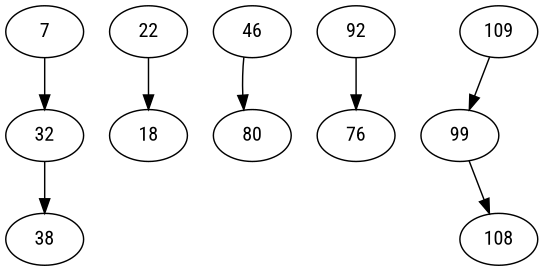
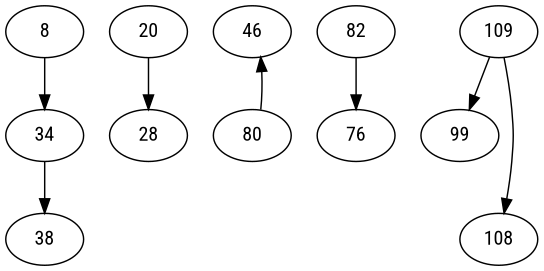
node "7": label "7" -> "8"
node "22": label "22" -> "20"
node "92": label "92" -> "82"
edge "46" -> "80": reversed
node "32": label "32" -> "34"
node "18": label "18" -> "28"
edge "99" -> "108": now "109" -> "108"
